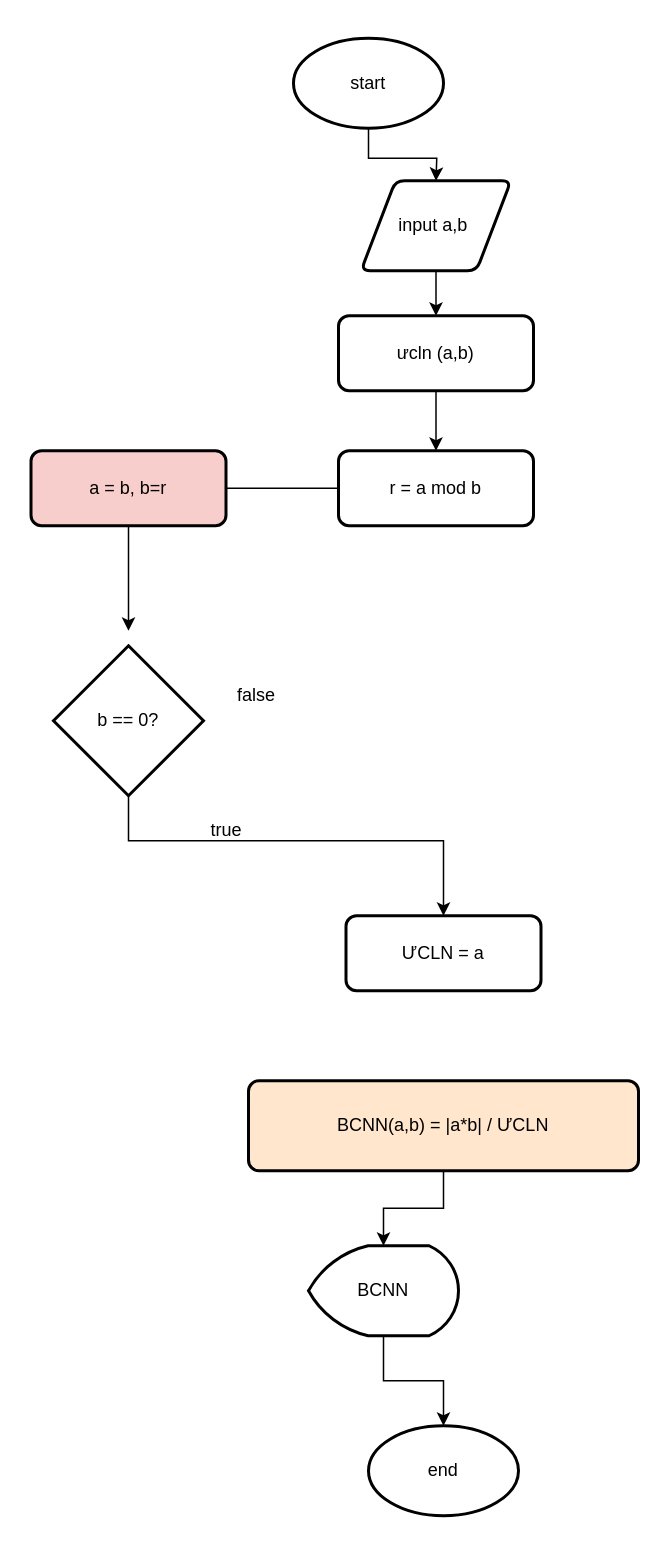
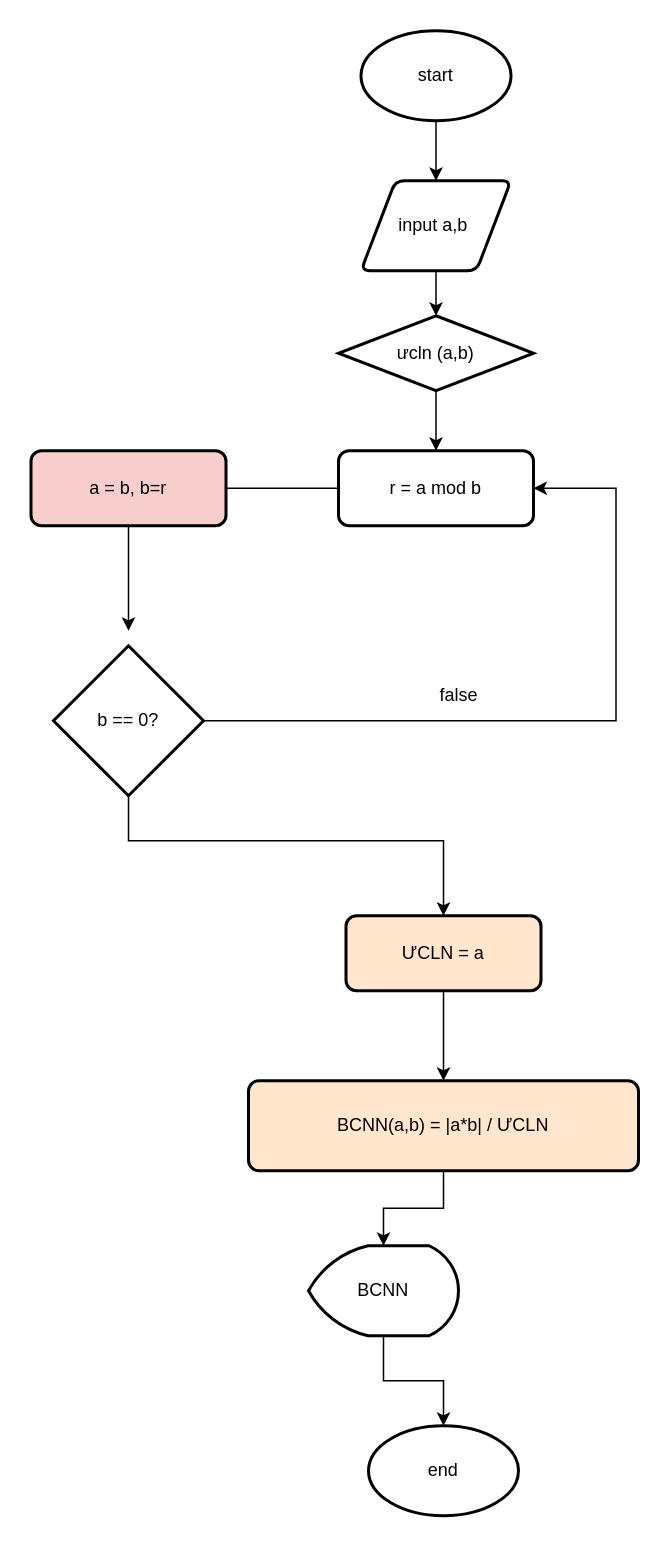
node "start": moved (368, 83) -> (436, 76)
node "ưcln (a,b)": shape rounded rectangle -> diamond
node "false": moved (256, 695) -> (458, 695)
edge "b == 0?" -> "r = a mod b": added
node "true": removed
node "ƯCLN = a": fillcolor #ffffff -> #ffe6cc
edge "ƯCLN = a" -> "BCNN(a,b) = |a*b| / ƯCLN": added
